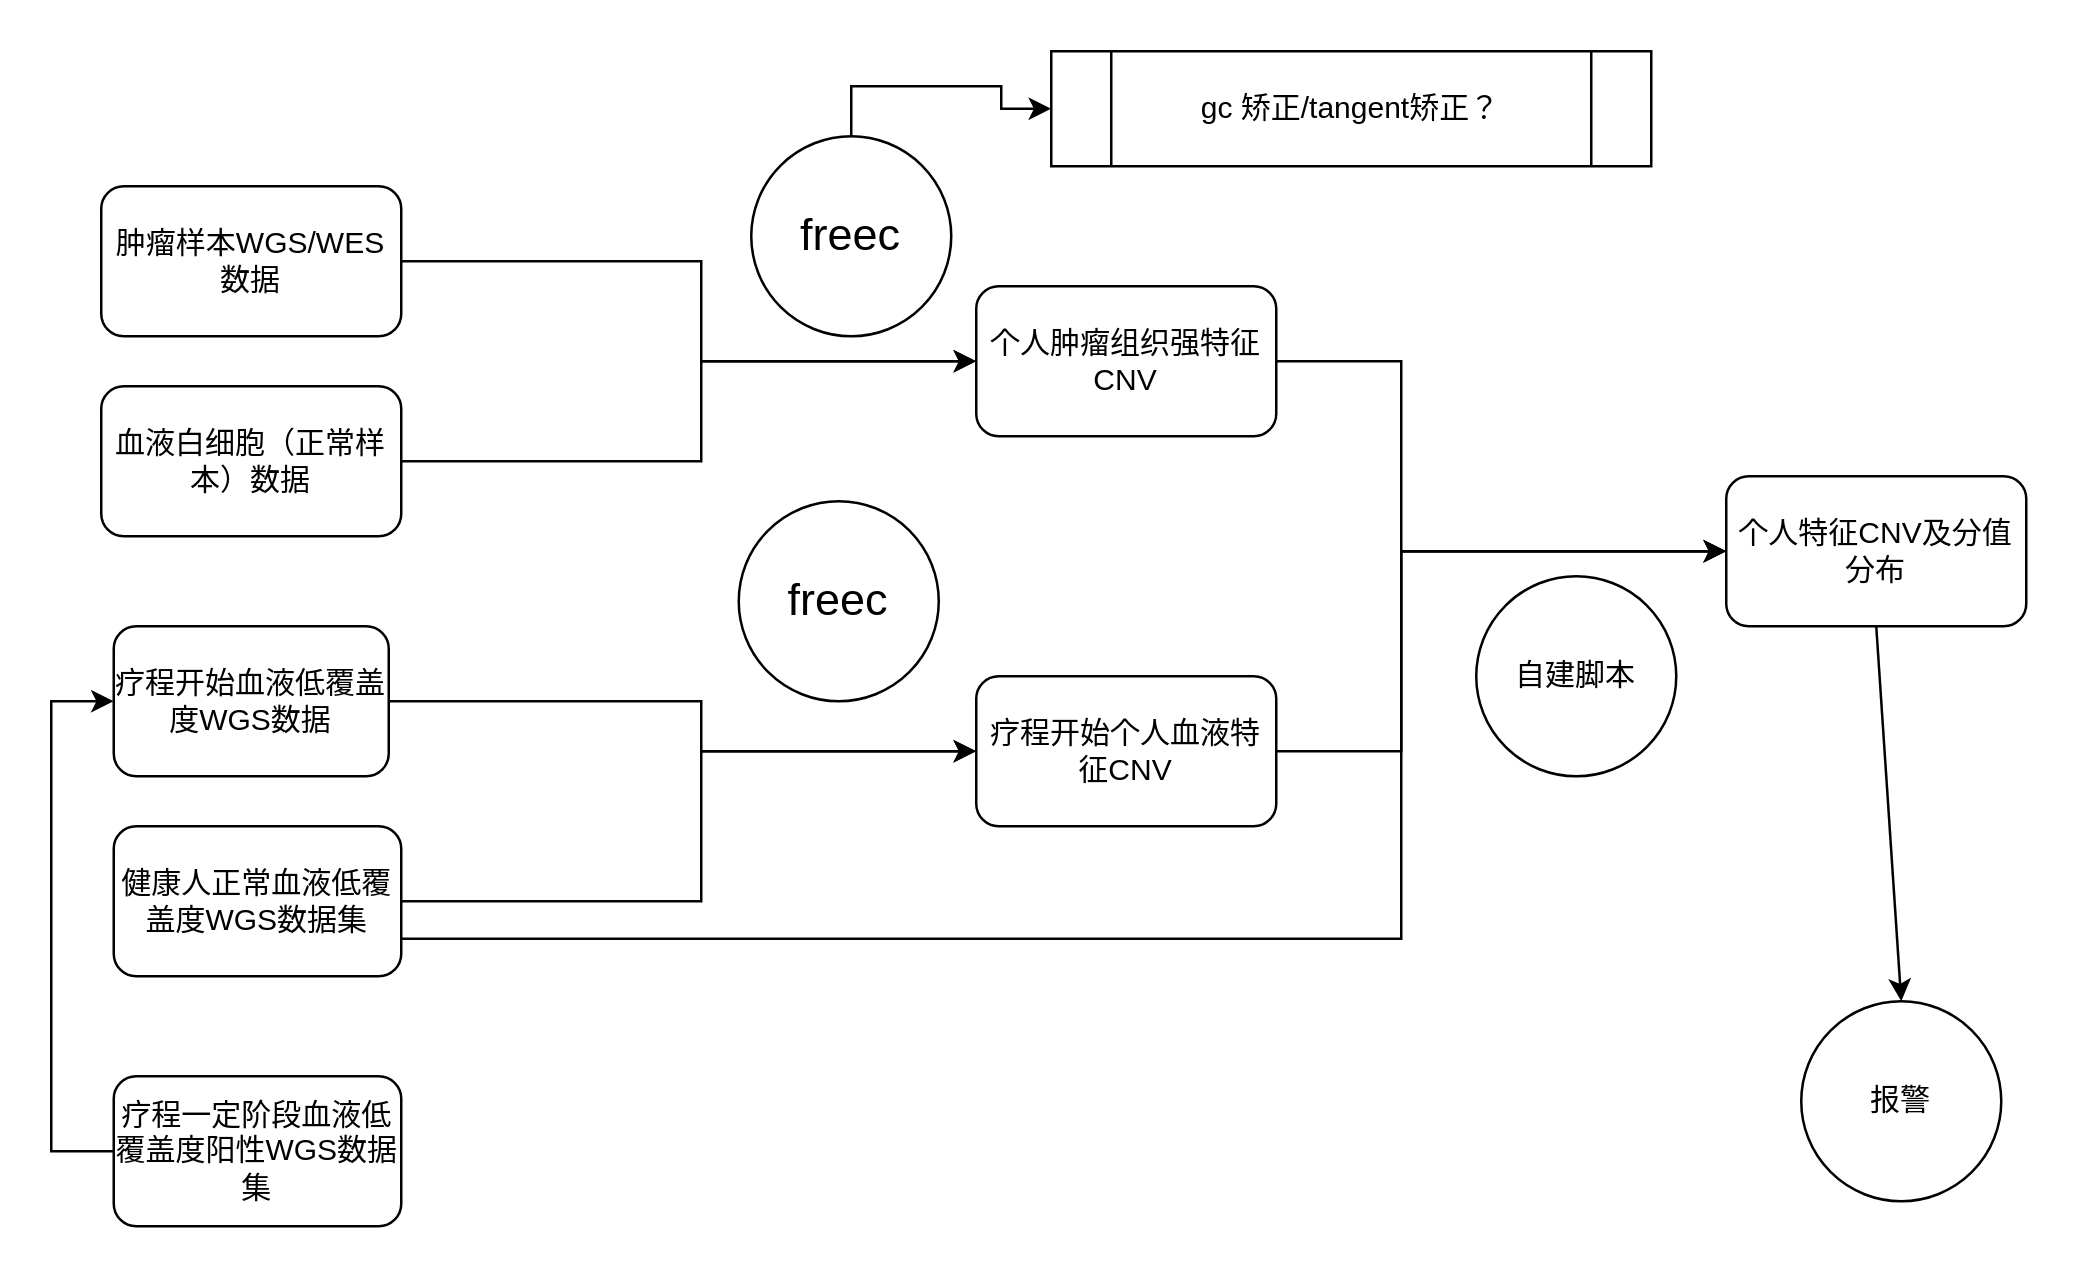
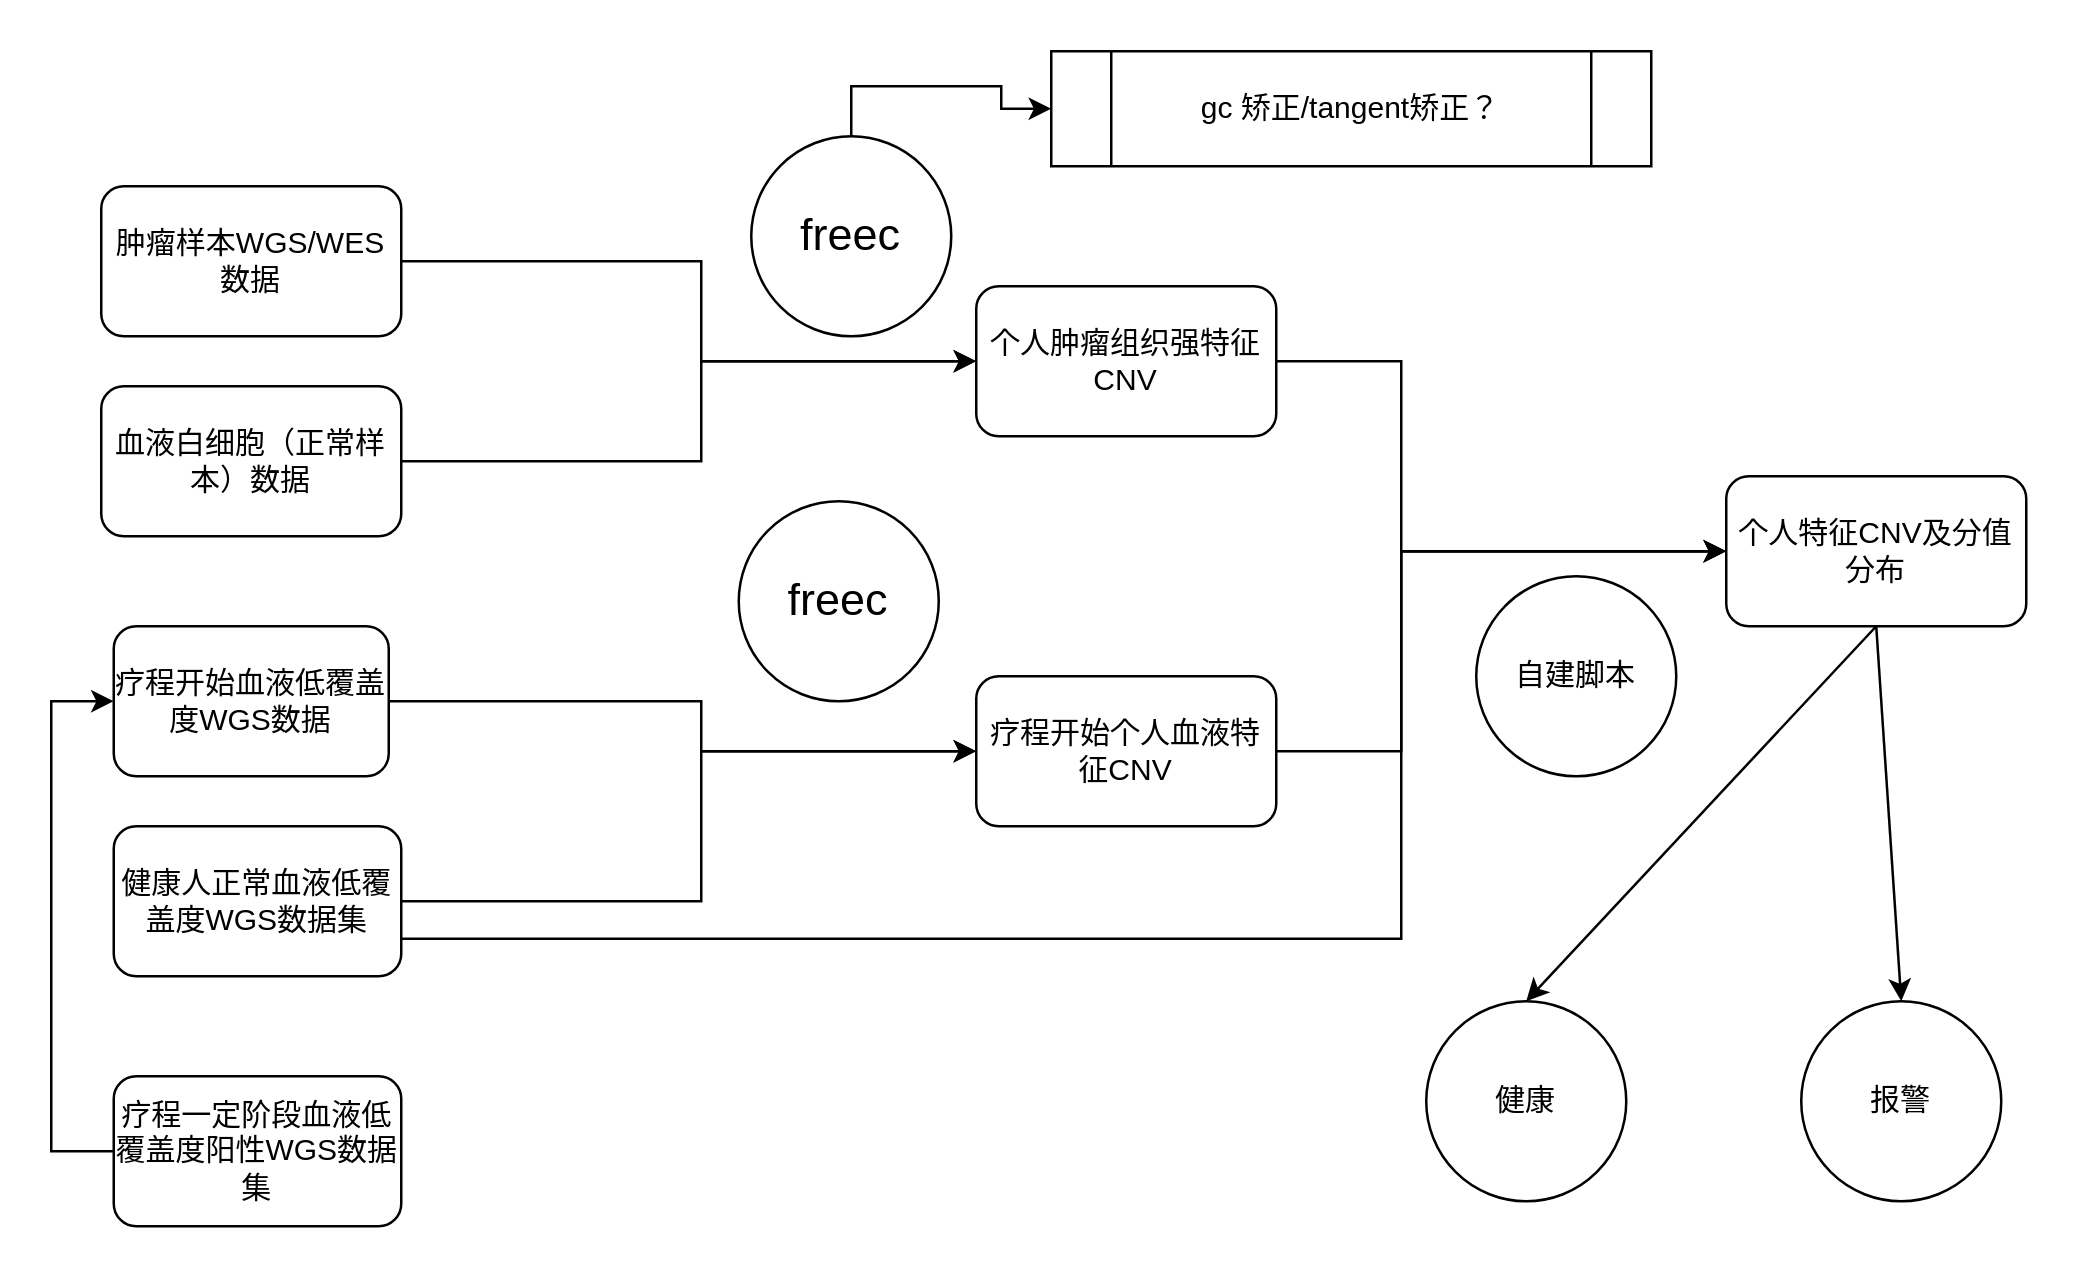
edge "个人特征CNV及分值分布" -> "健康": added
node "健康": added
